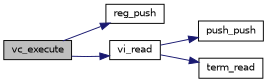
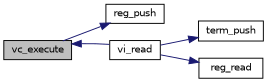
node "push_push": label "push_push" -> "term_push"
edge "vc_execute" -> "vi_read": reversed
node "term_read": label "term_read" -> "reg_read"
